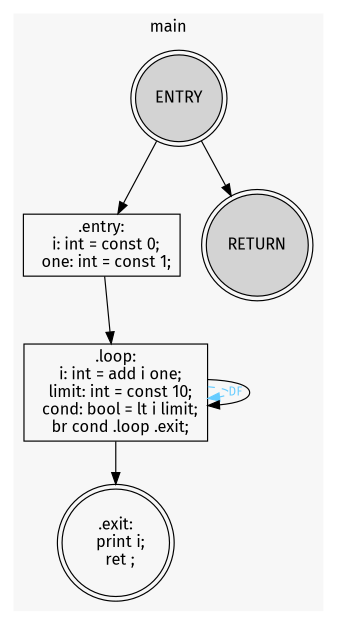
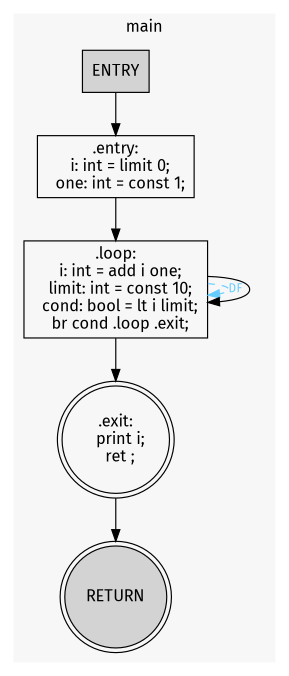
node "ENTRY": shape doublecircle -> box
edge "ENTRY" -> "RETURN": now ".exit: print i; ret ;" -> "RETURN"
node ".entry: i: int = const 0; one: int = const 1;": label ".entry: i: int = const 0; one: int = const 1;" -> ".entry: i: int = limit 0; one: int = const 1;"
